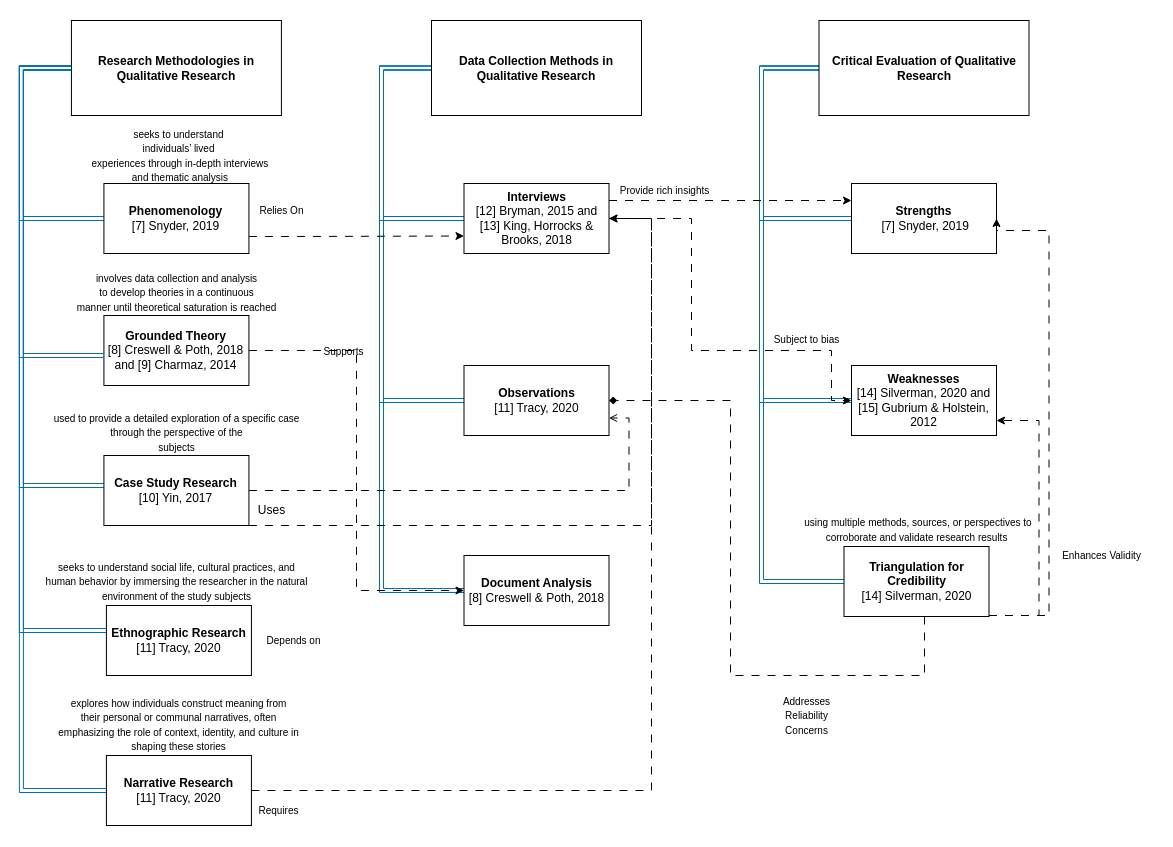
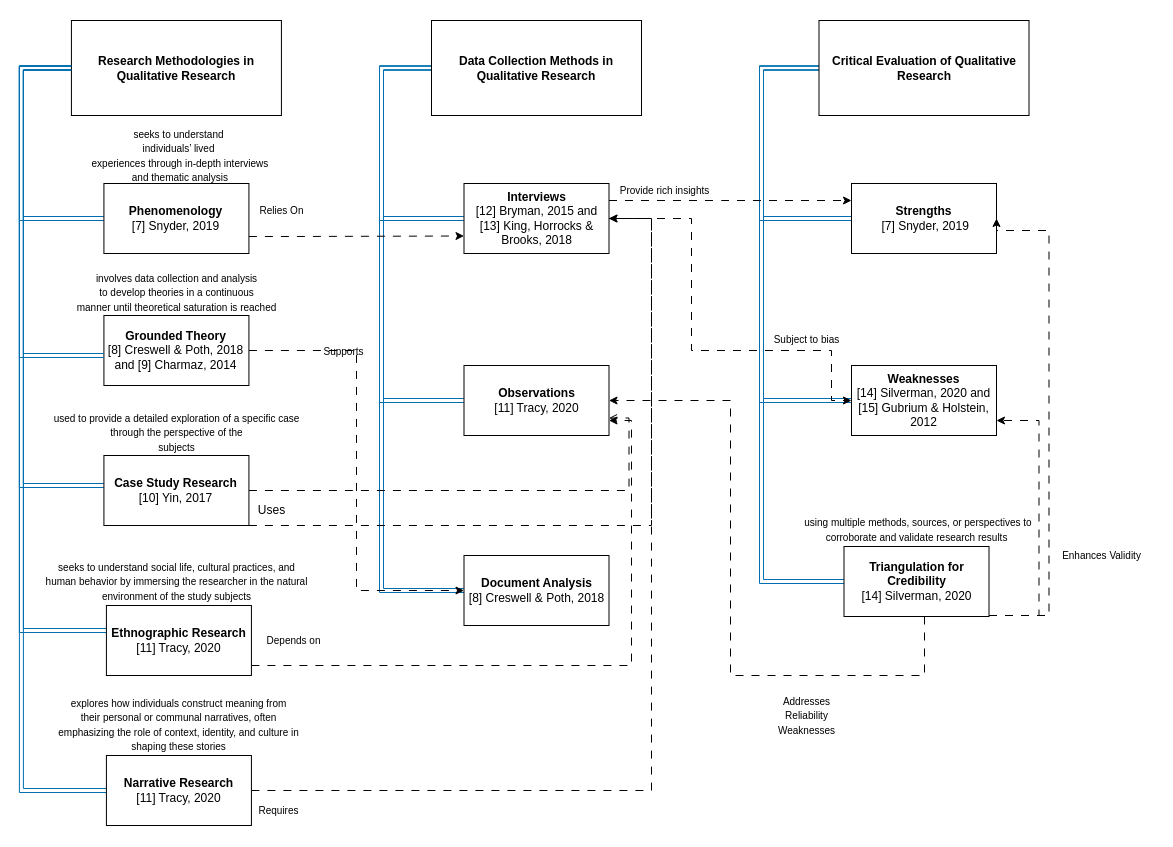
edge "Triangulation for Credibility [14] Silverman, 2020" -> "Observations [11] Tracy, 2020": arrowhead diamond -> classic
edge "Ethnographic Research [11] Tracy, 2020" -> "Observations [11] Tracy, 2020": added
node "Addresses Reliability Concerns": label "Addresses Reliability Concerns" -> "Addresses Reliability Weaknesses"
